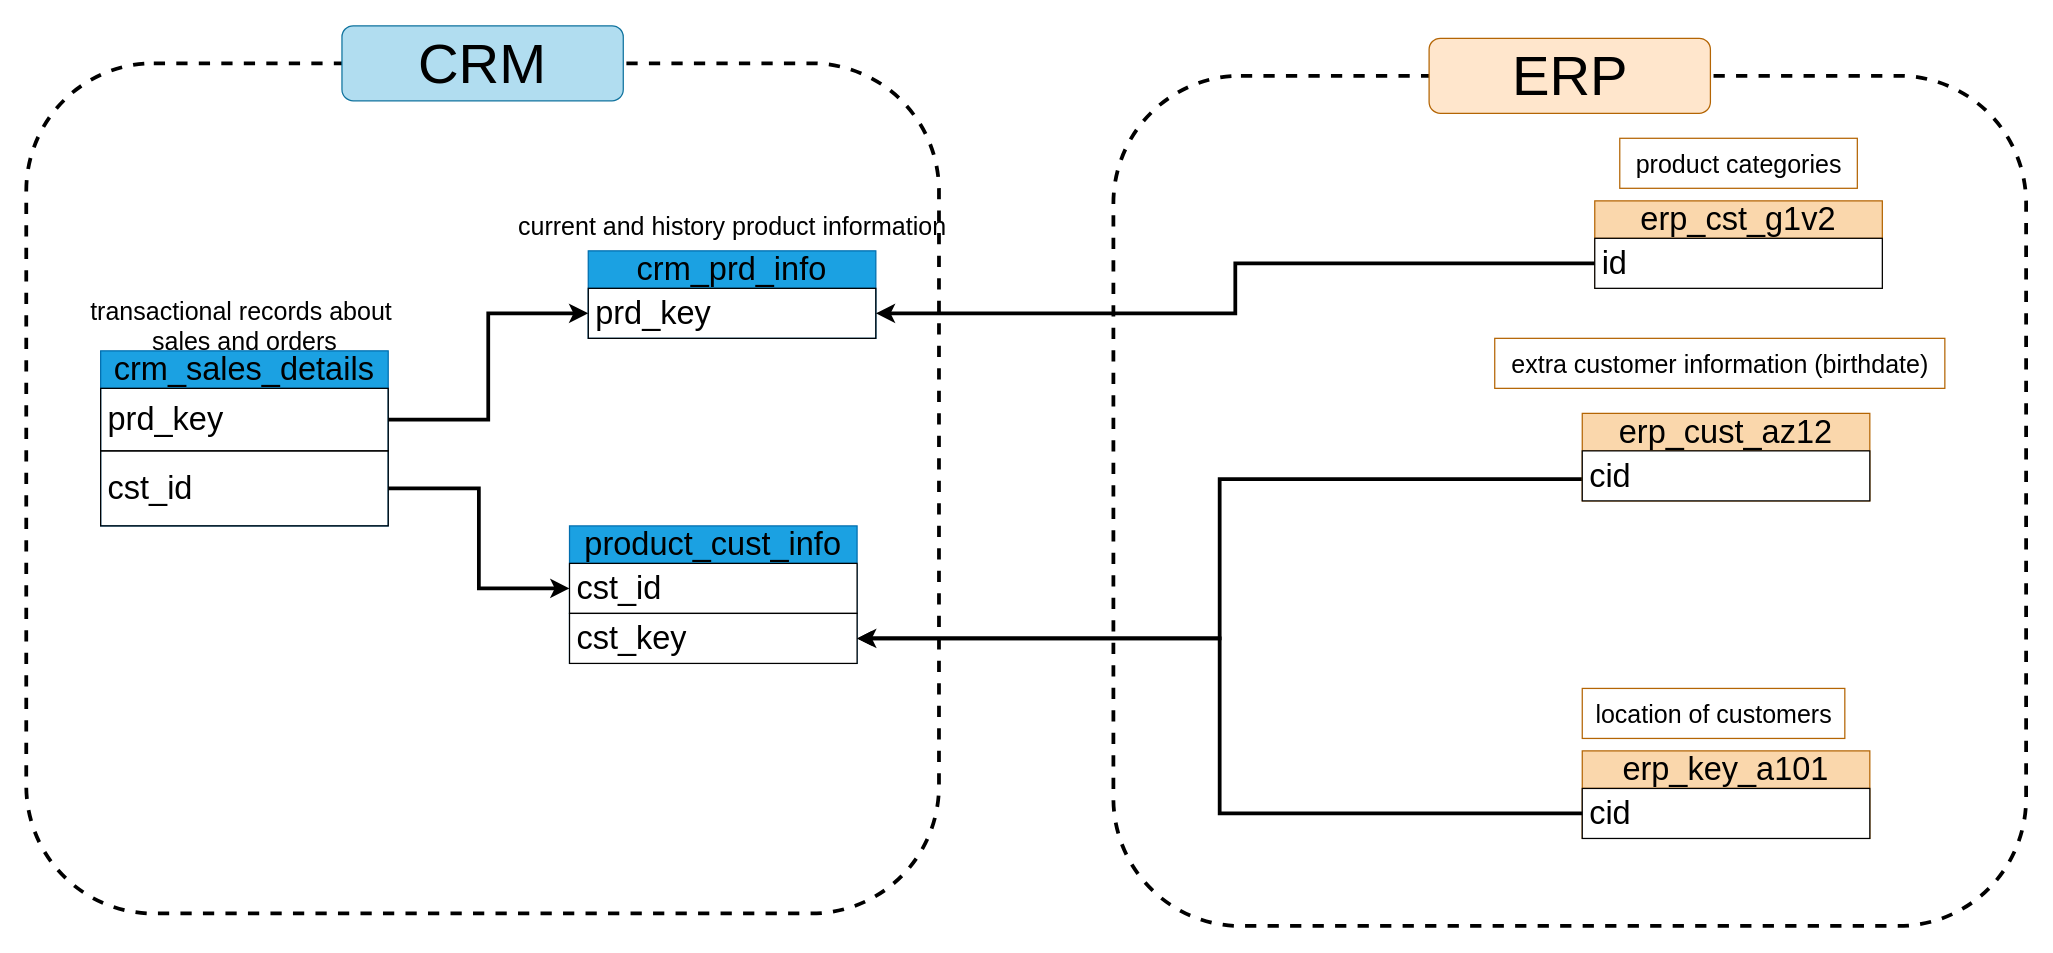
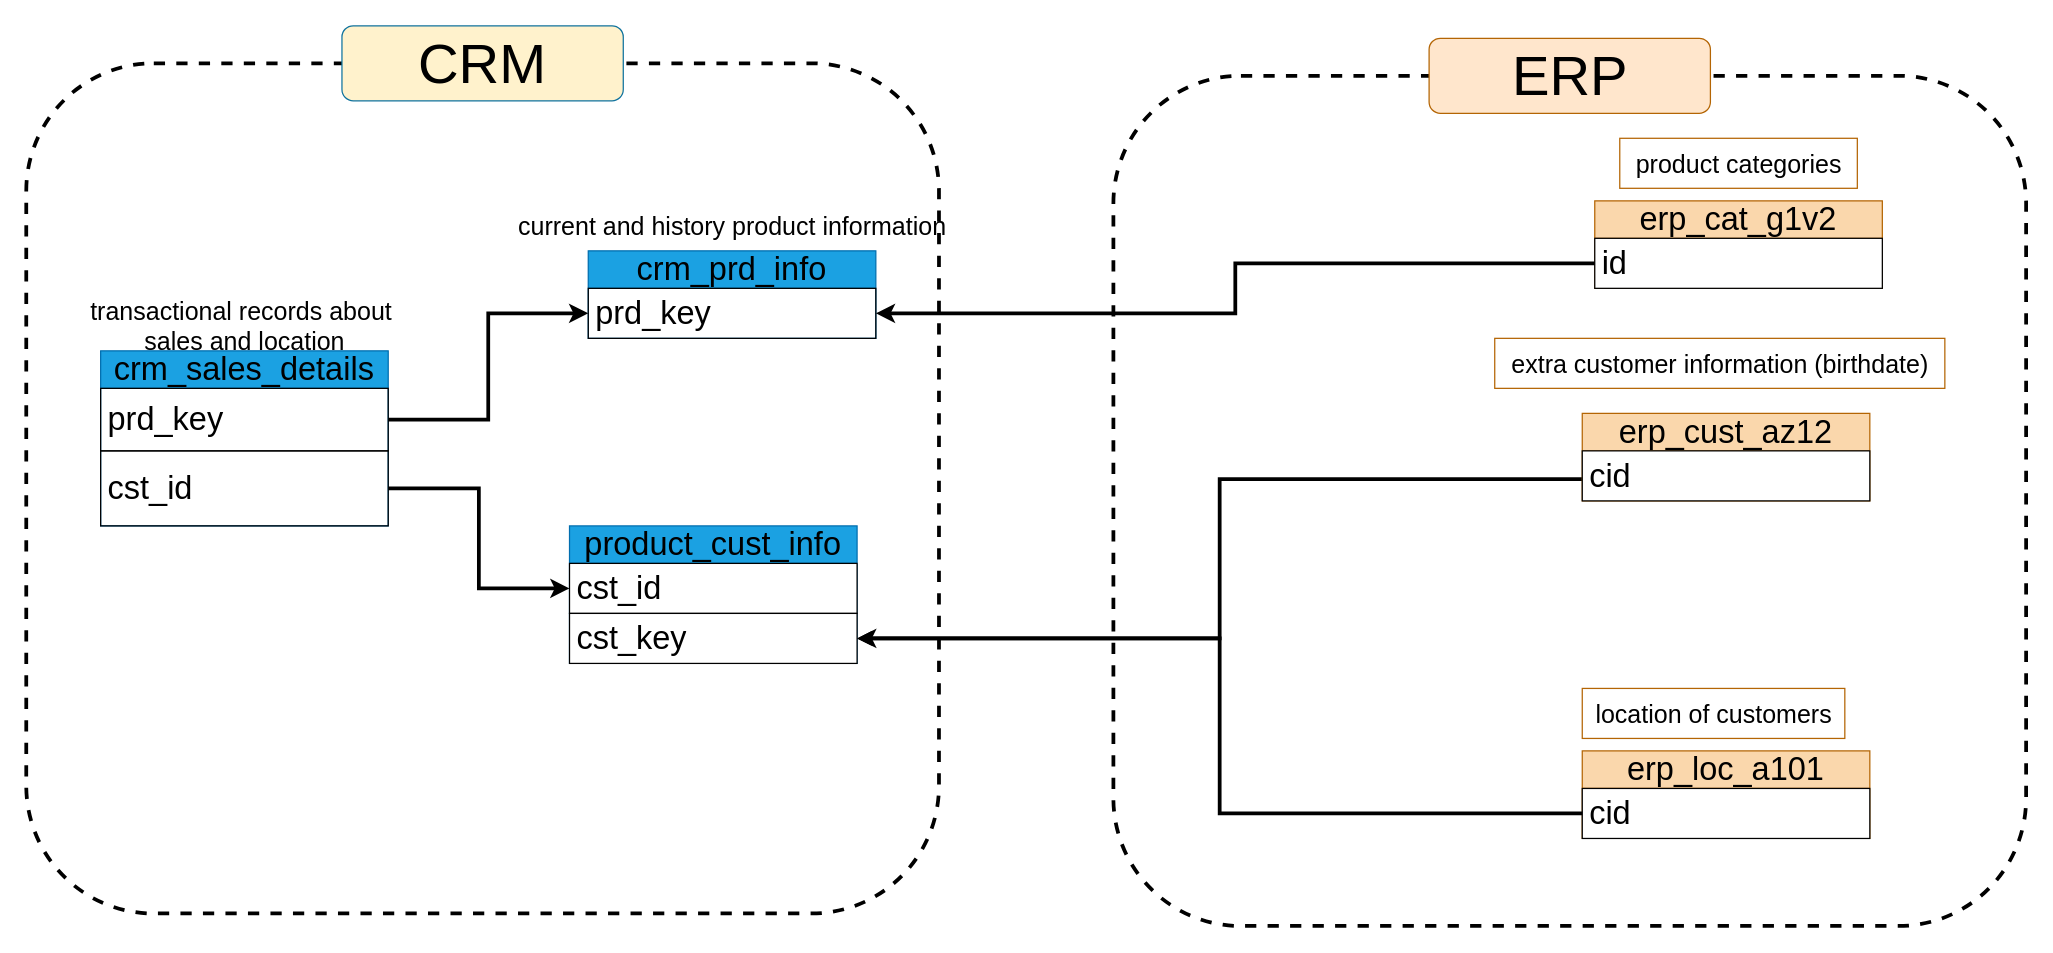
node "CRM": fillcolor #b1ddf0 -> #fff2cc
node "erp_cst_g1v2": label "erp_cst_g1v2" -> "erp_cat_g1v2"
node "transactional records about sales and orders": label "transactional records about sales and orders" -> "transactional records about sales and location"
node "erp_key_a101": label "erp_key_a101" -> "erp_loc_a101"
